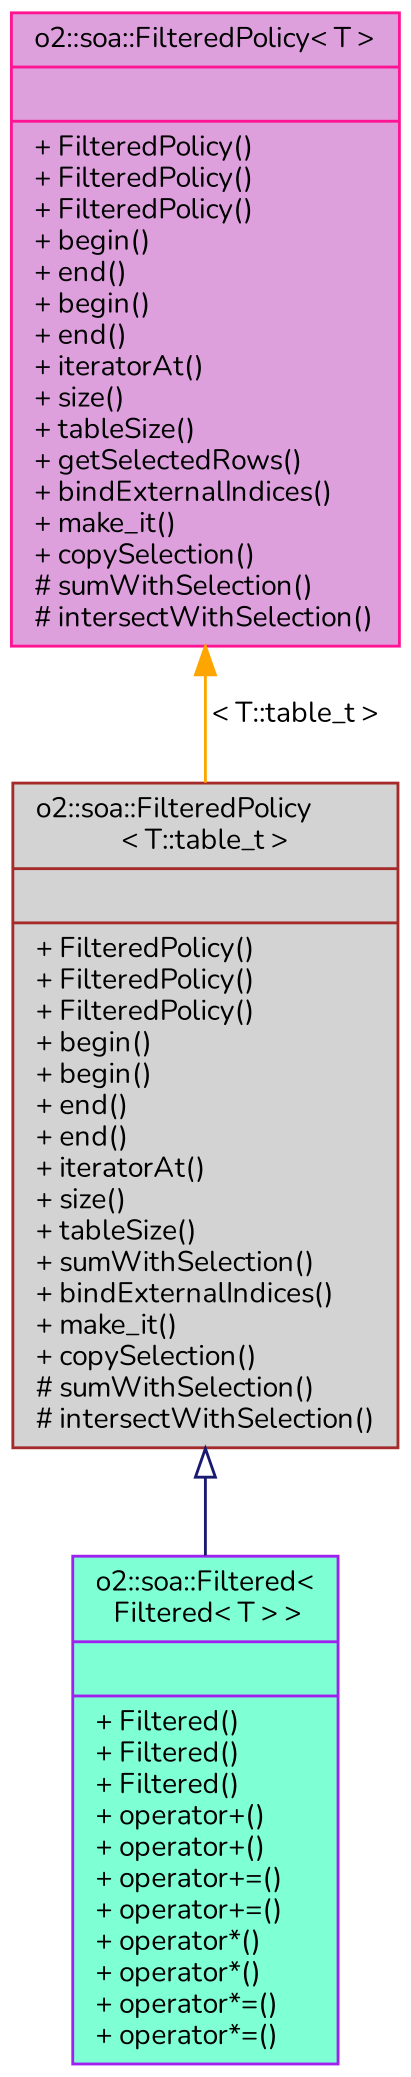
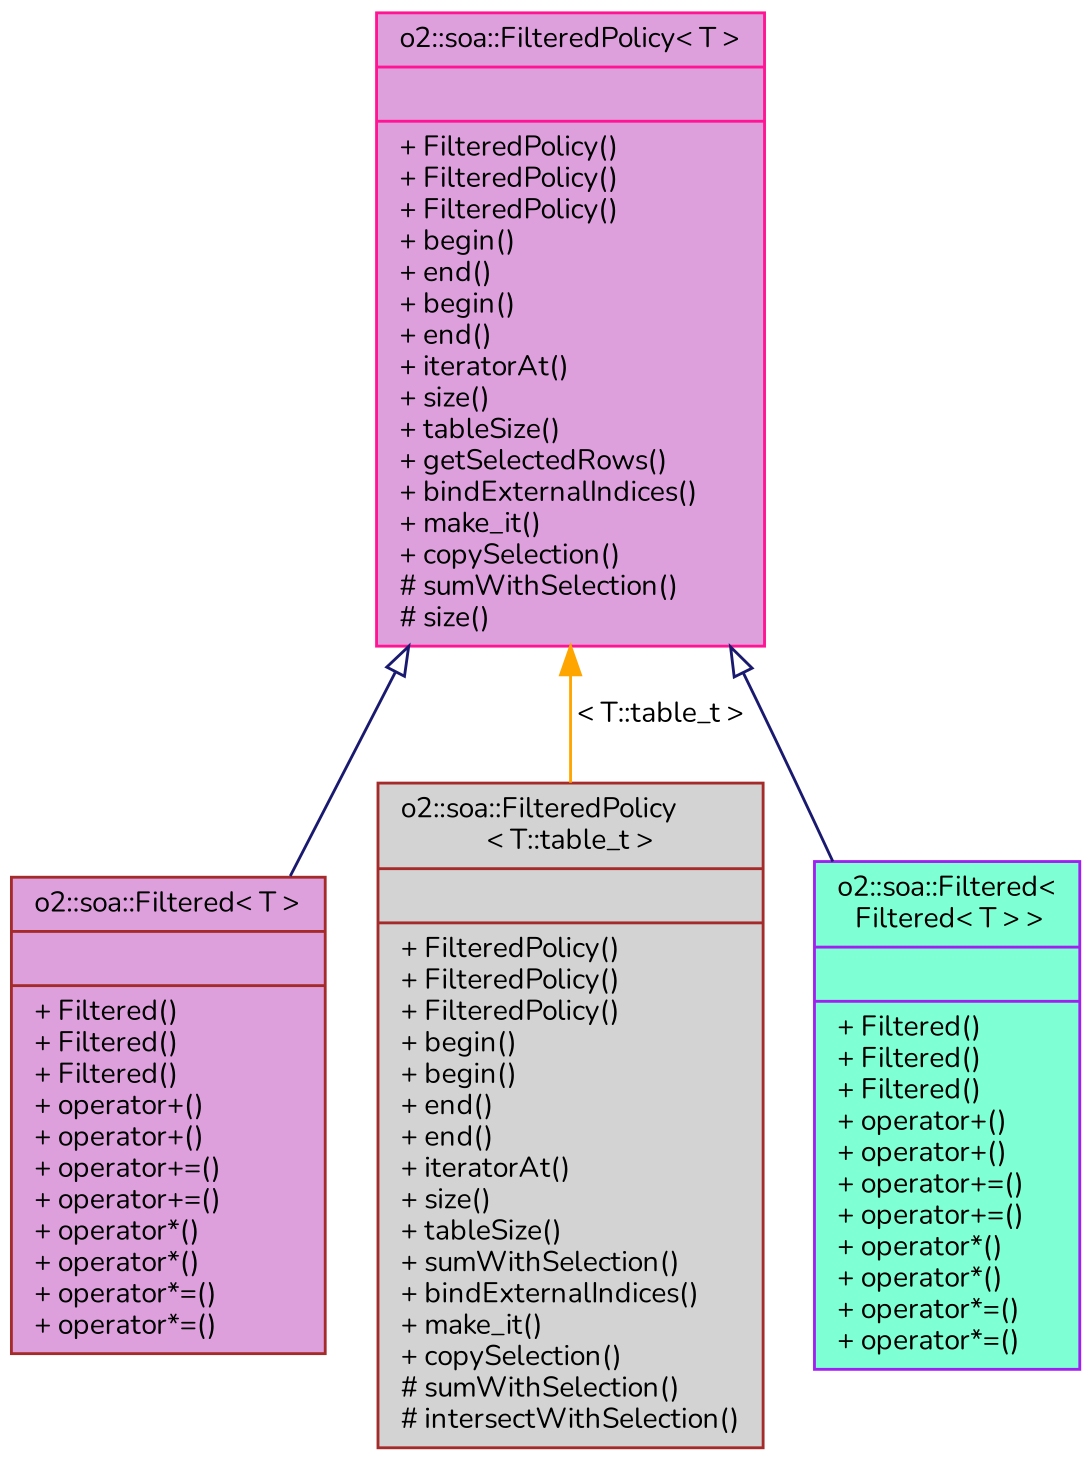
node "o2::soa::FilteredPolicy< T >": text "# intersectWithSelection()" -> "# size()"
node "o2::soa::Filtered< T >": added
edge "o2::soa::Filtered<" -> "o2::soa::FilteredPolicy": now "o2::soa::Filtered<" -> "o2::soa::FilteredPolicy< T >"
